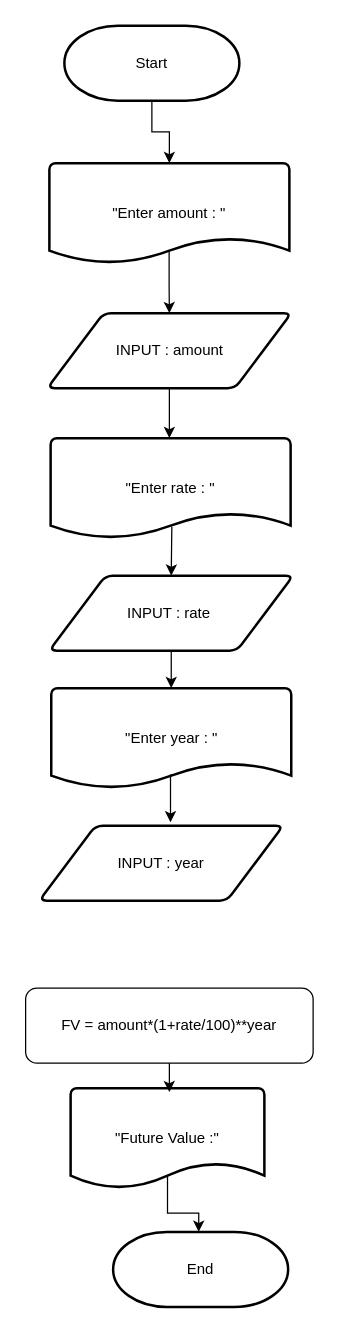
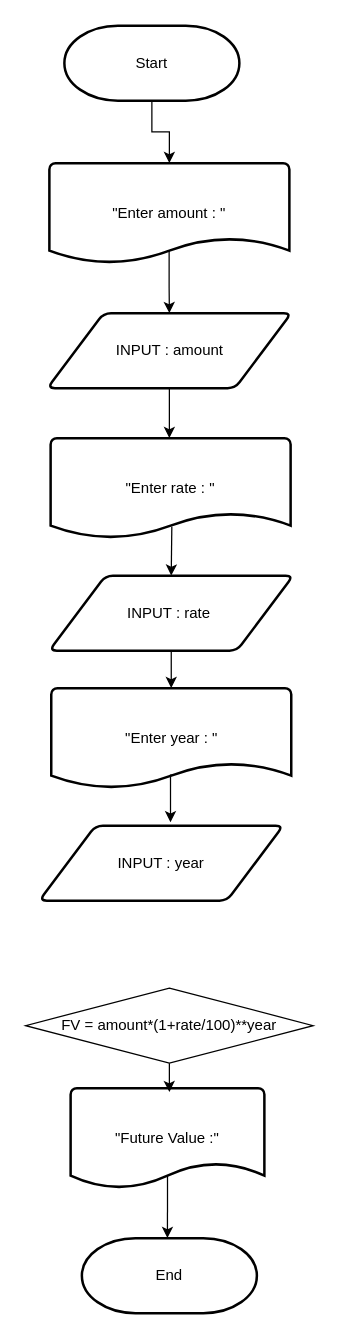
node "FV = amount*(1+rate/100)**year": shape rounded rectangle -> diamond
node "End": moved (201, 1269) -> (169, 1276)
